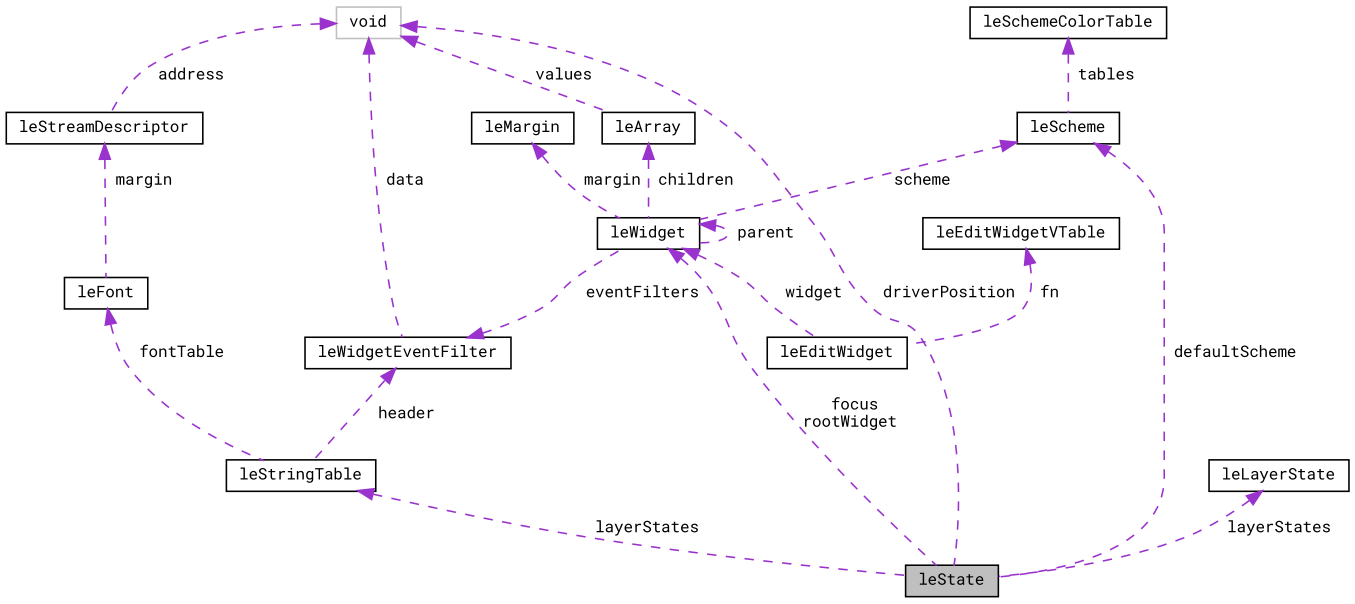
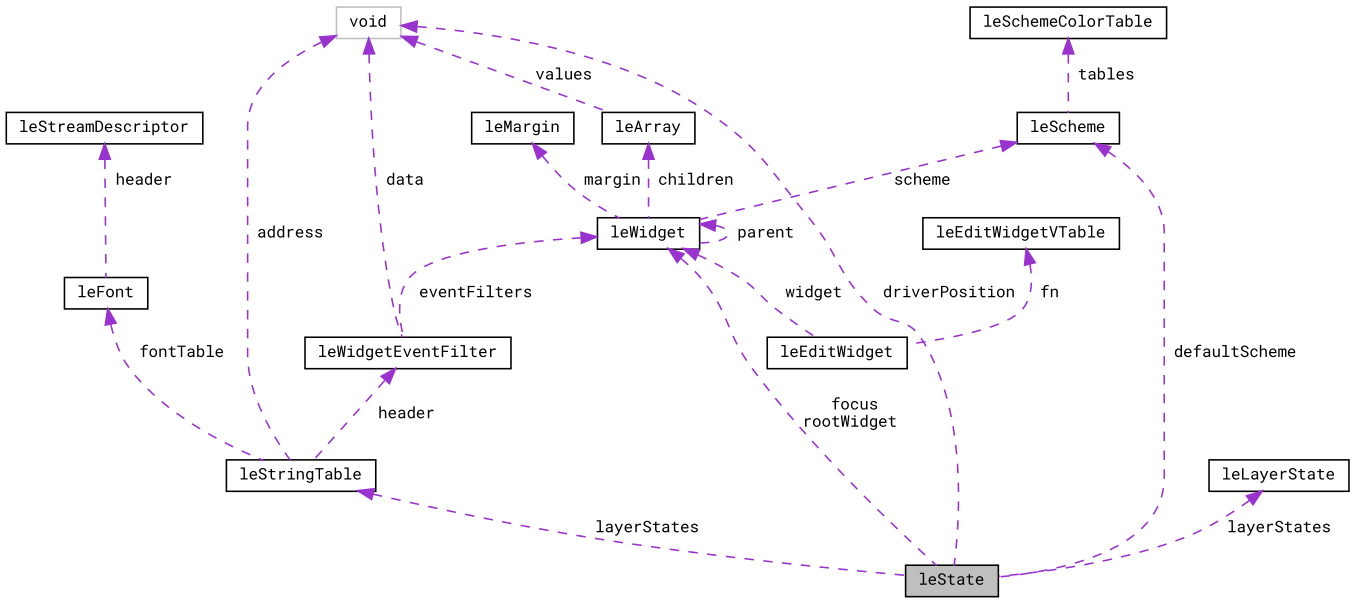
edge "leStreamDescriptor" -> "void": now "leStringTable" -> "void"
edge "leFont" -> "leStreamDescriptor": label " margin" -> " header"
edge "leWidget" -> "leWidgetEventFilter": reversed
